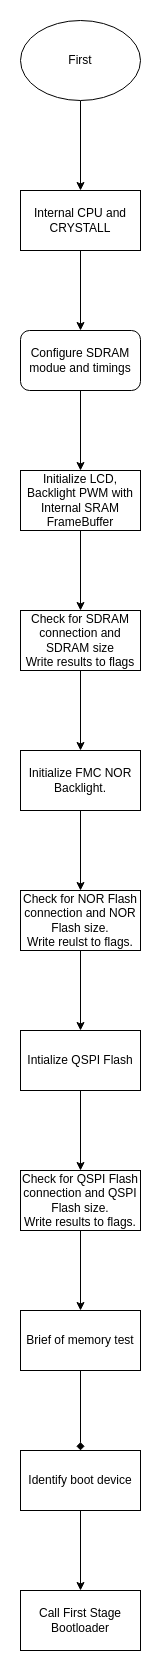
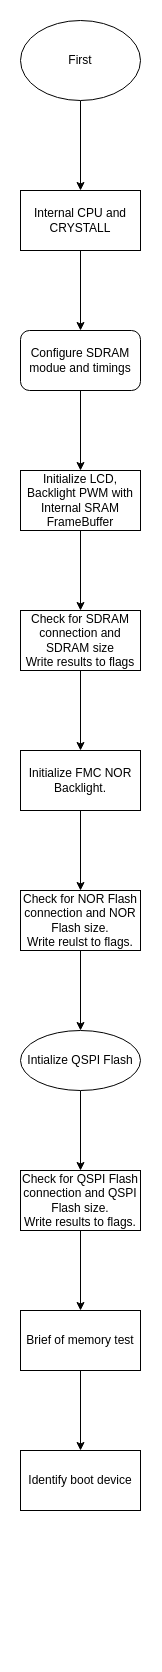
node "Intialize QSPI Flash": shape rectangle -> ellipse
edge "Brief of memory test" -> "Identify boot device": arrowhead diamond -> classic
edge "Identify boot device" -> "Call First Stage Bootloader": removed
node "Call First Stage Bootloader": removed
